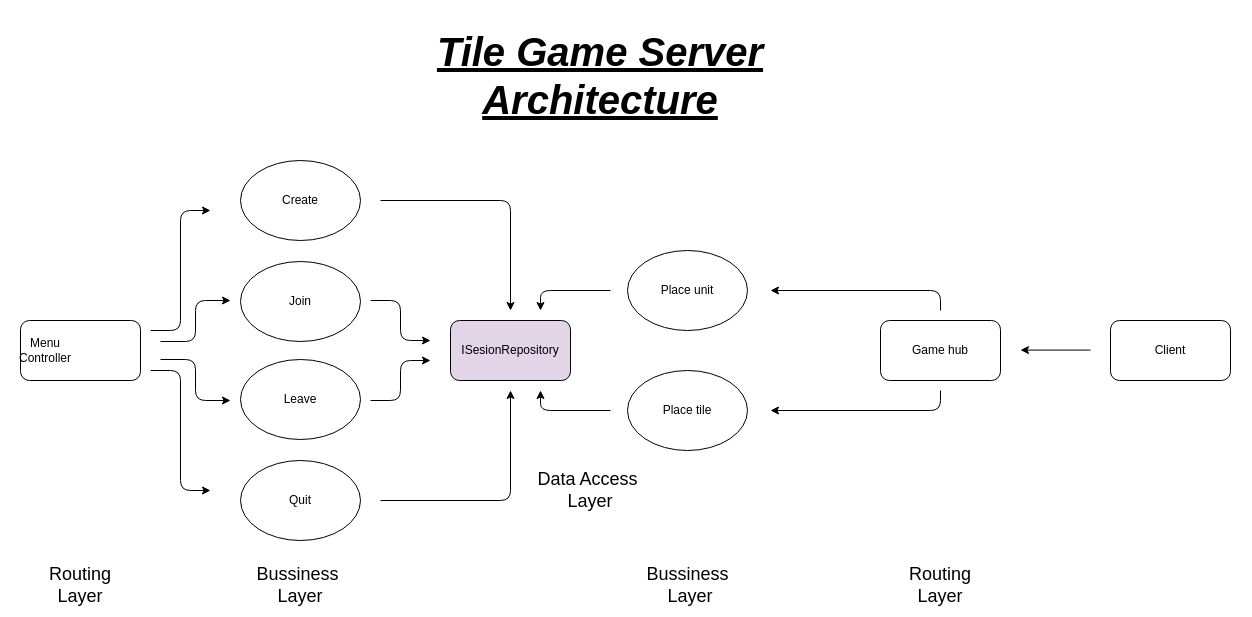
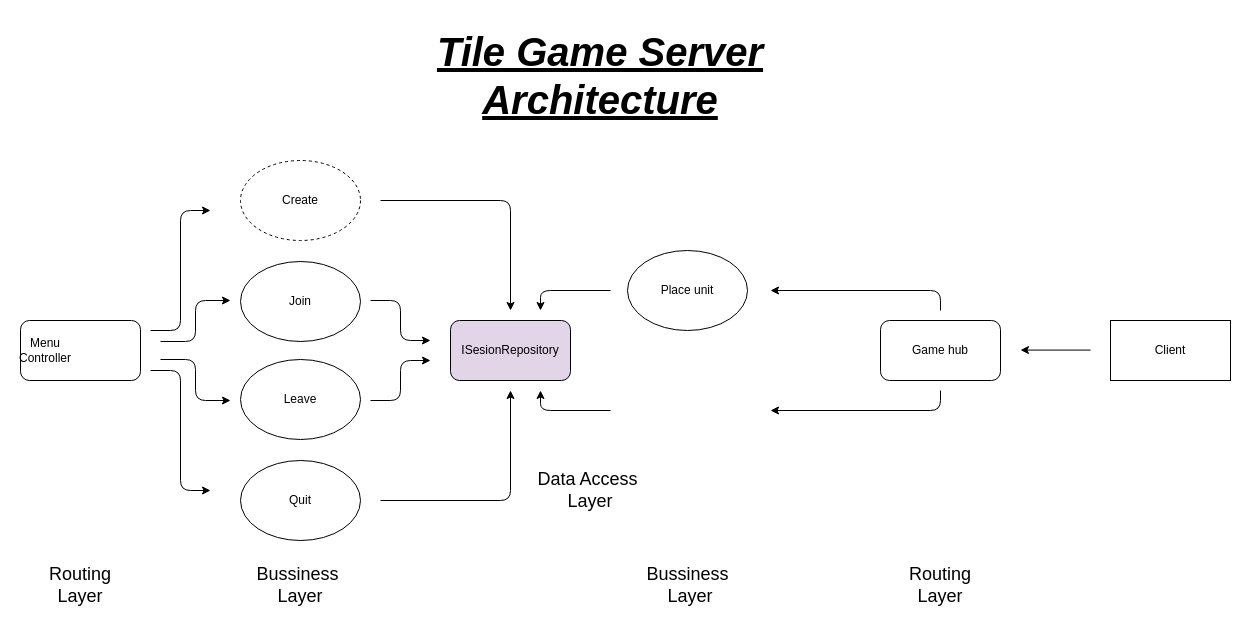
node "Create": style solid -> dashed
node "Client": shape rounded rectangle -> rectangle
node "Place tile": removed
